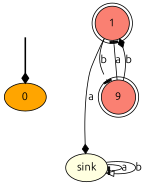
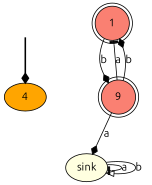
edge "1" -> "9": arrowhead tee -> diamond
edge "1" -> "sink": now "9" -> "sink"
node "0": label "0" -> "4"
